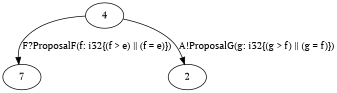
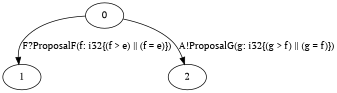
node "4": label "4" -> "0"
node "7": label "7" -> "1"
